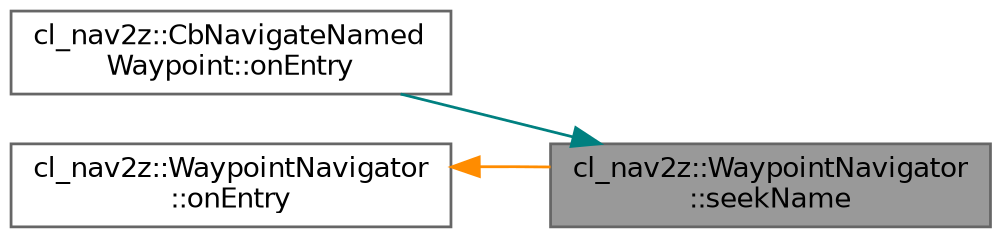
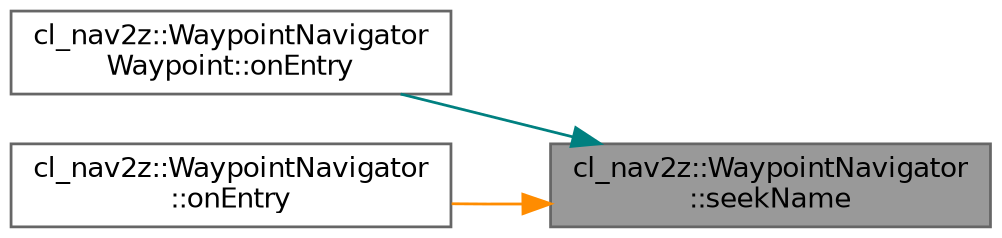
node "cl_nav2z::CbNavigateNamed Waypoint::onEntry": label "cl_nav2z::CbNavigateNamed Waypoint::onEntry" -> "cl_nav2z::WaypointNavigator Waypoint::onEntry"
edge "cl_nav2z::WaypointNavigator ::seekName" -> "cl_nav2z::WaypointNavigator ::onEntry": reversed
